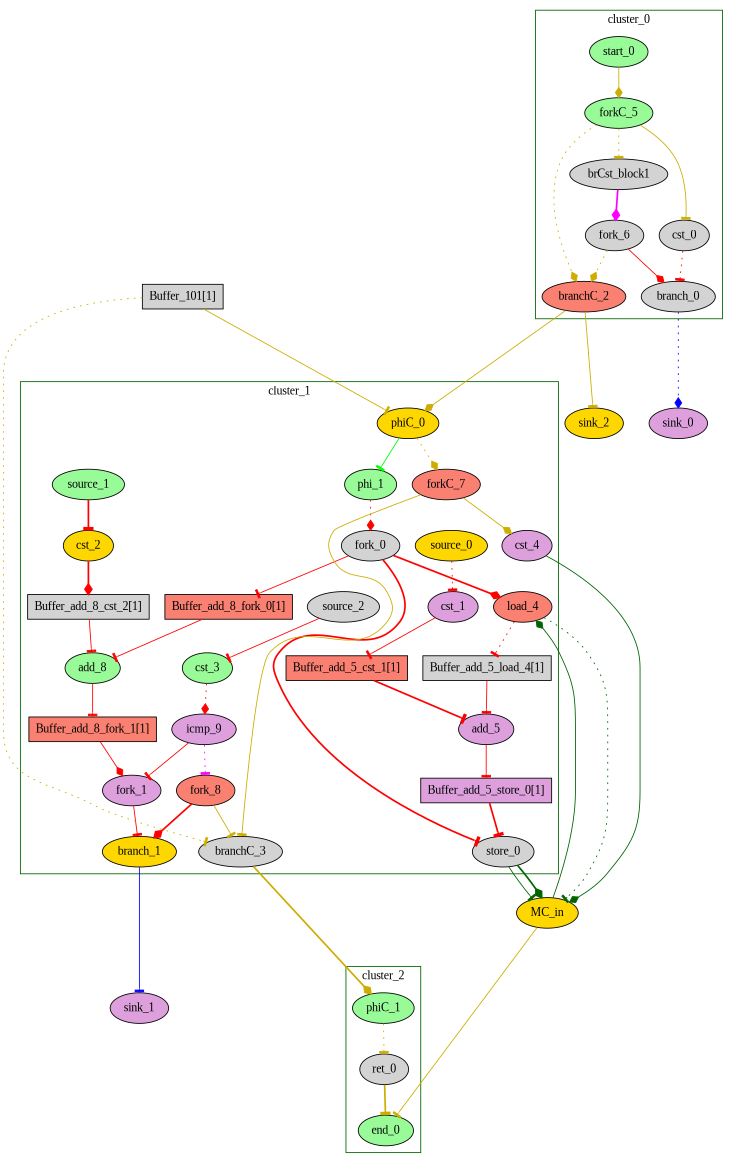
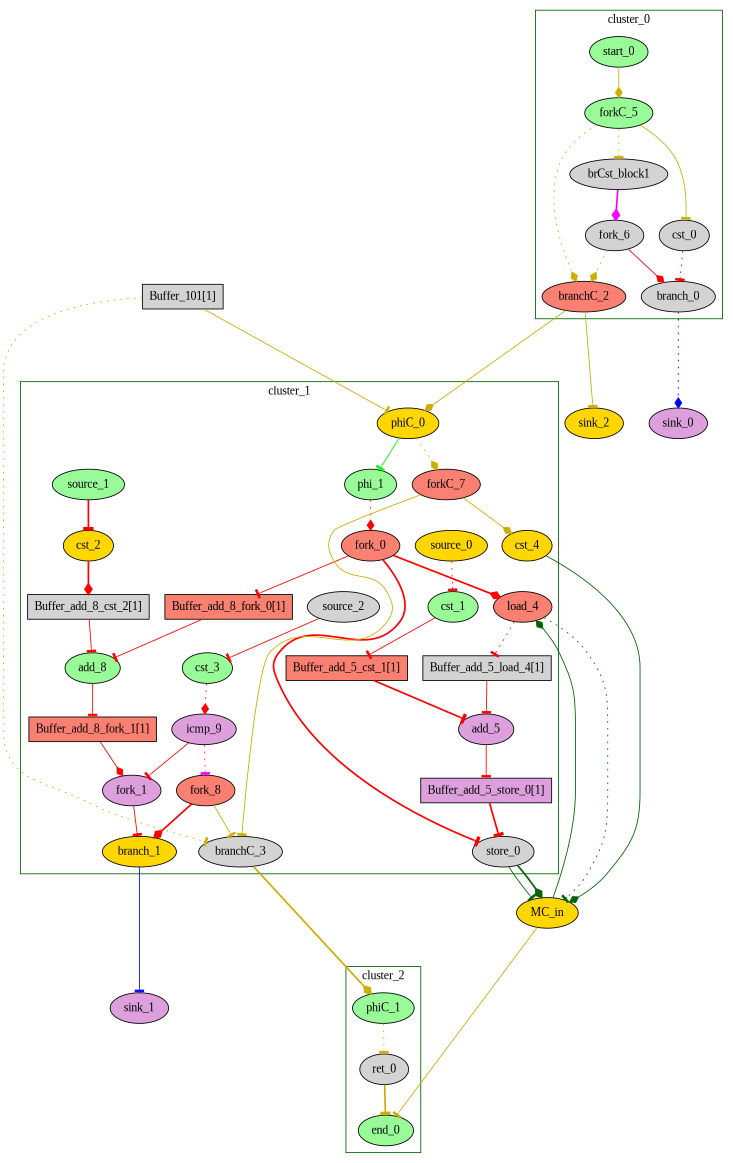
node "fork_0": fillcolor lightgrey -> salmon
node "cst_4": fillcolor plum -> gold
node "cst_1": fillcolor plum -> palegreen
